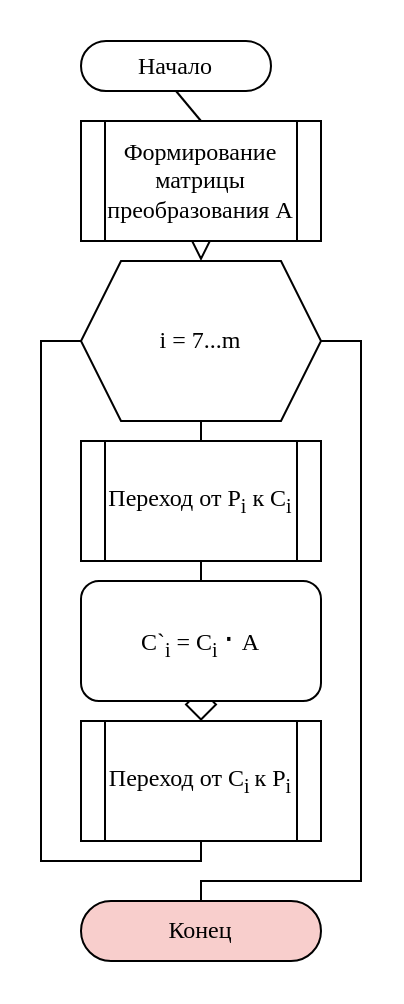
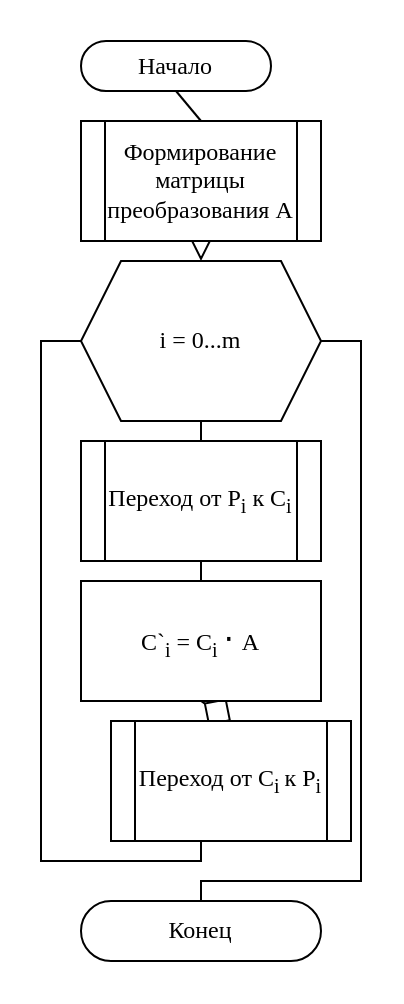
node "i = 7...m": label "i = 7...m" -> "i = 0...m"
node "C`i = Ci ⋅ A": shape rounded rectangle -> rectangle
node "Переход от Ci к Pi": moved (201, 781) -> (231, 781)
node "Конец": fillcolor #f8cecc -> #ffffff
